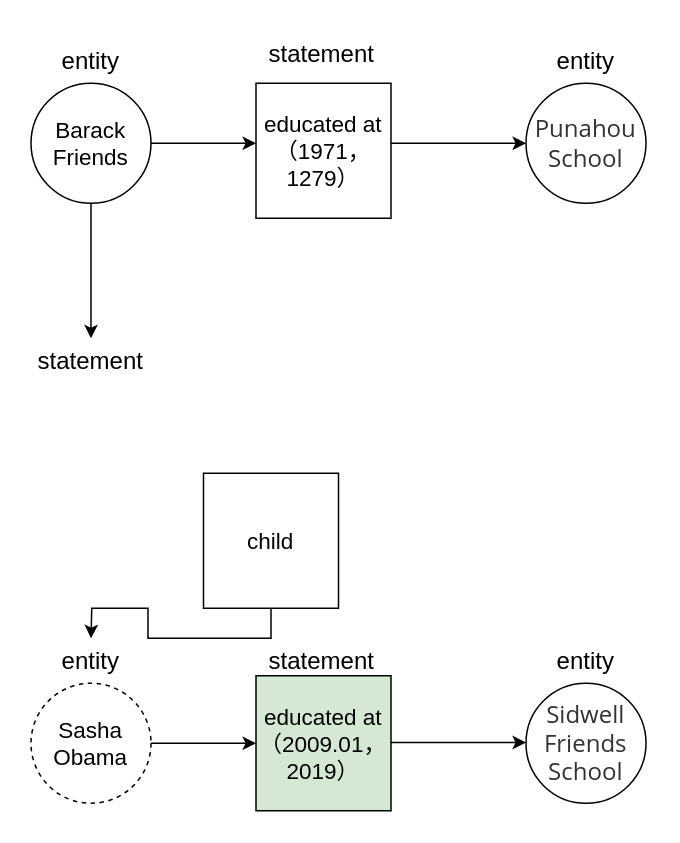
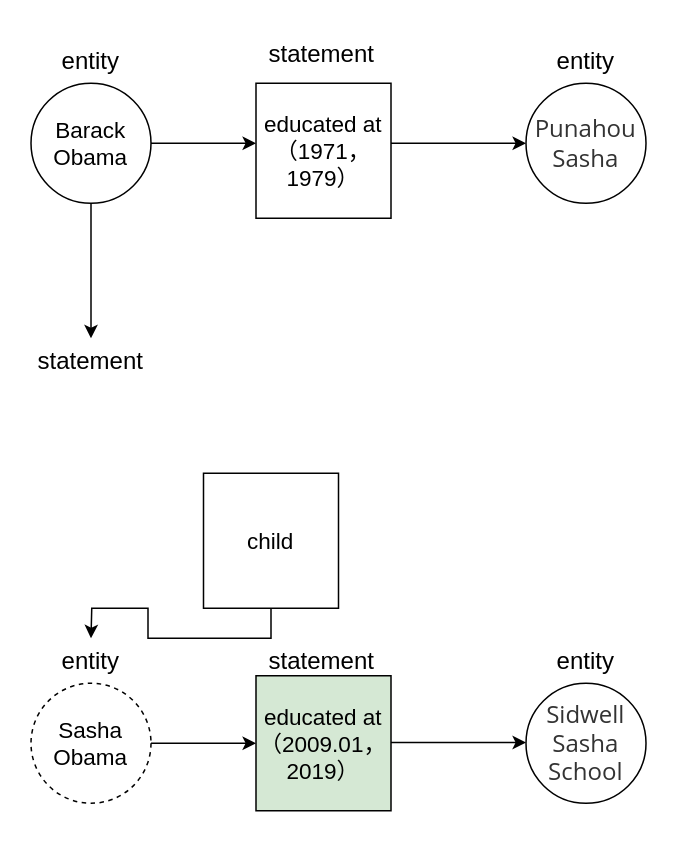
node "Barack Friends": label "Barack Friends" -> "Barack Obama"
node "Punahou School": label "Punahou School" -> "Punahou Sasha"
node "educated at （1971， 1279）": label "educated at （1971， 1279）" -> "educated at （1971， 1979）"
node "Sidwell Friends School": label "Sidwell Friends School" -> "Sidwell Sasha School"
